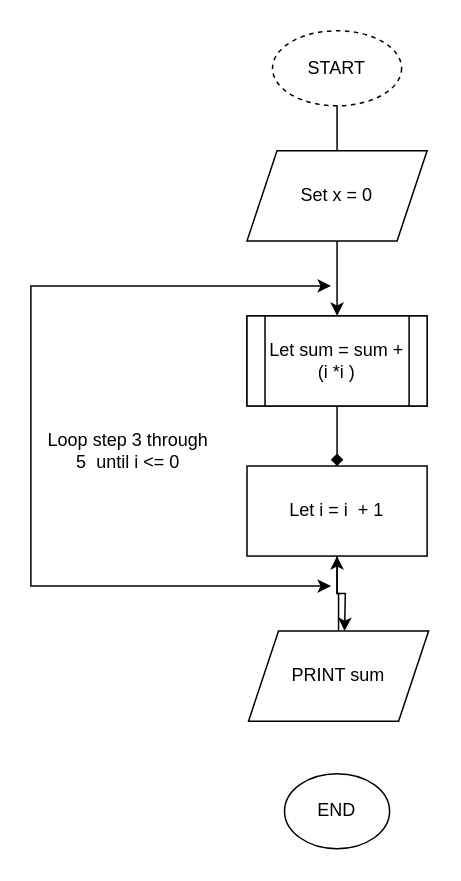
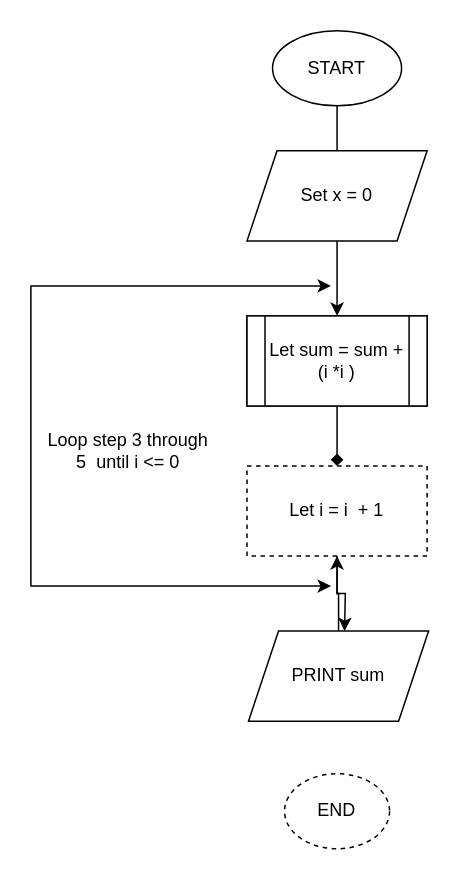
node "START": style dashed -> solid
node "Let i = i + 1": style solid -> dashed
node "END": style solid -> dashed
